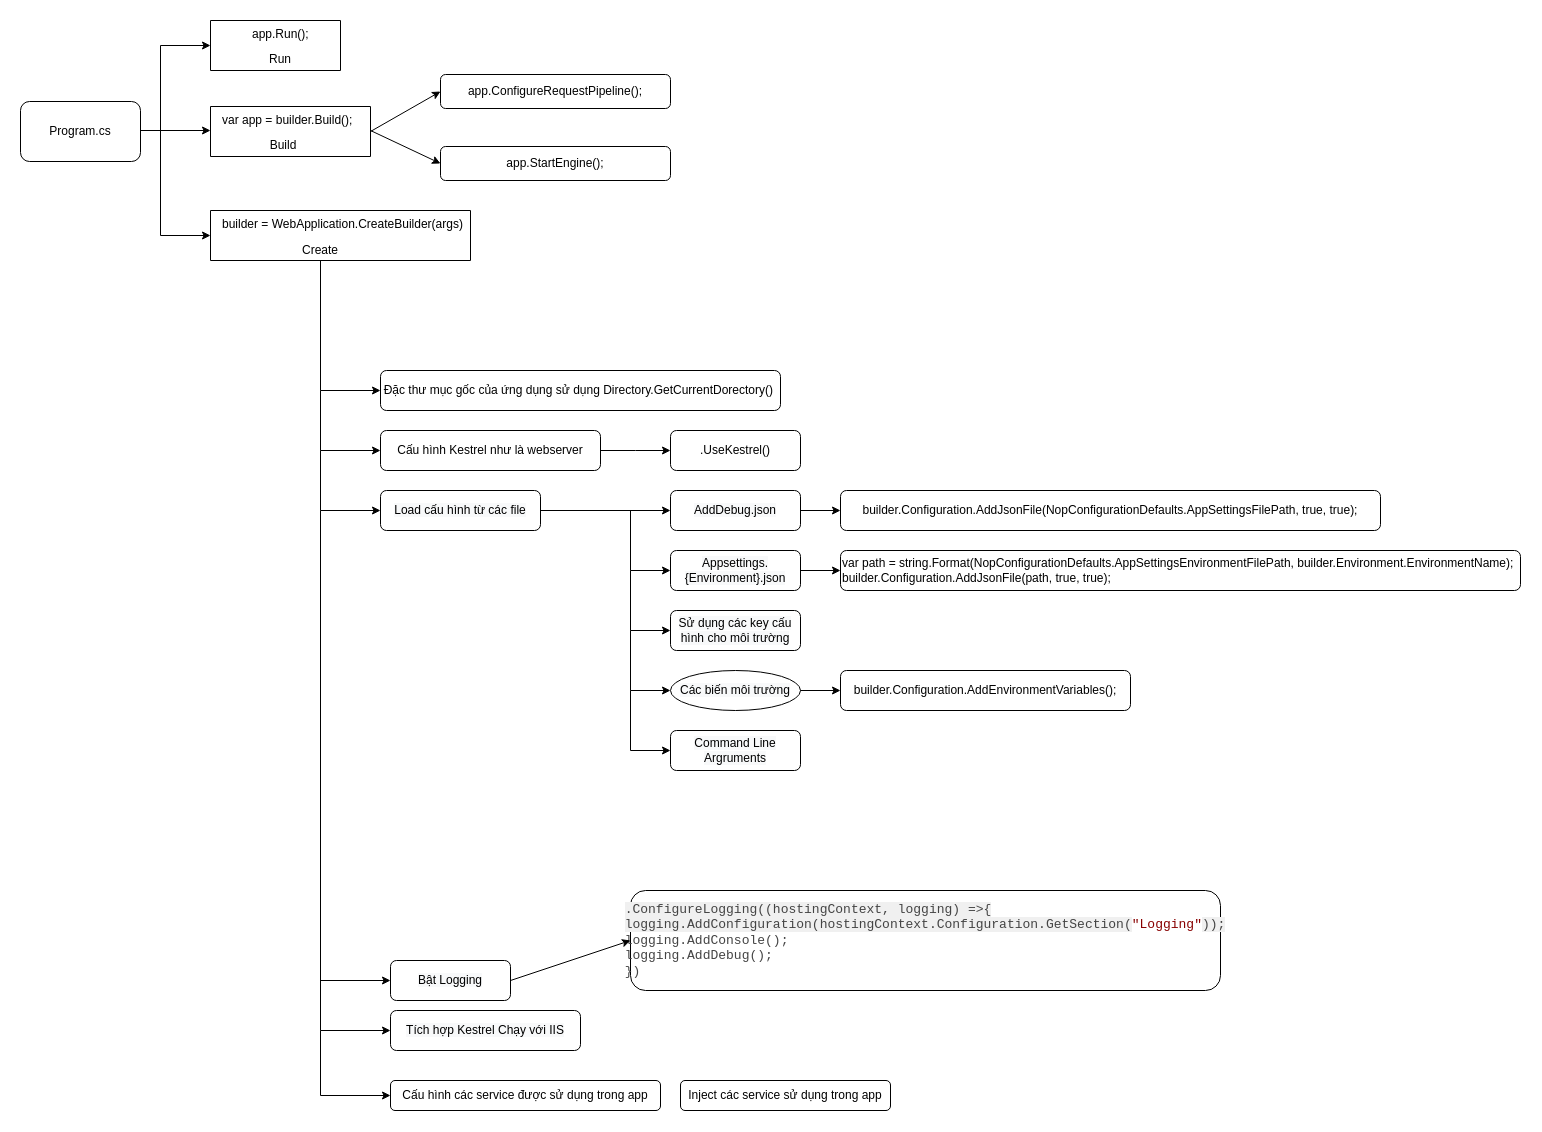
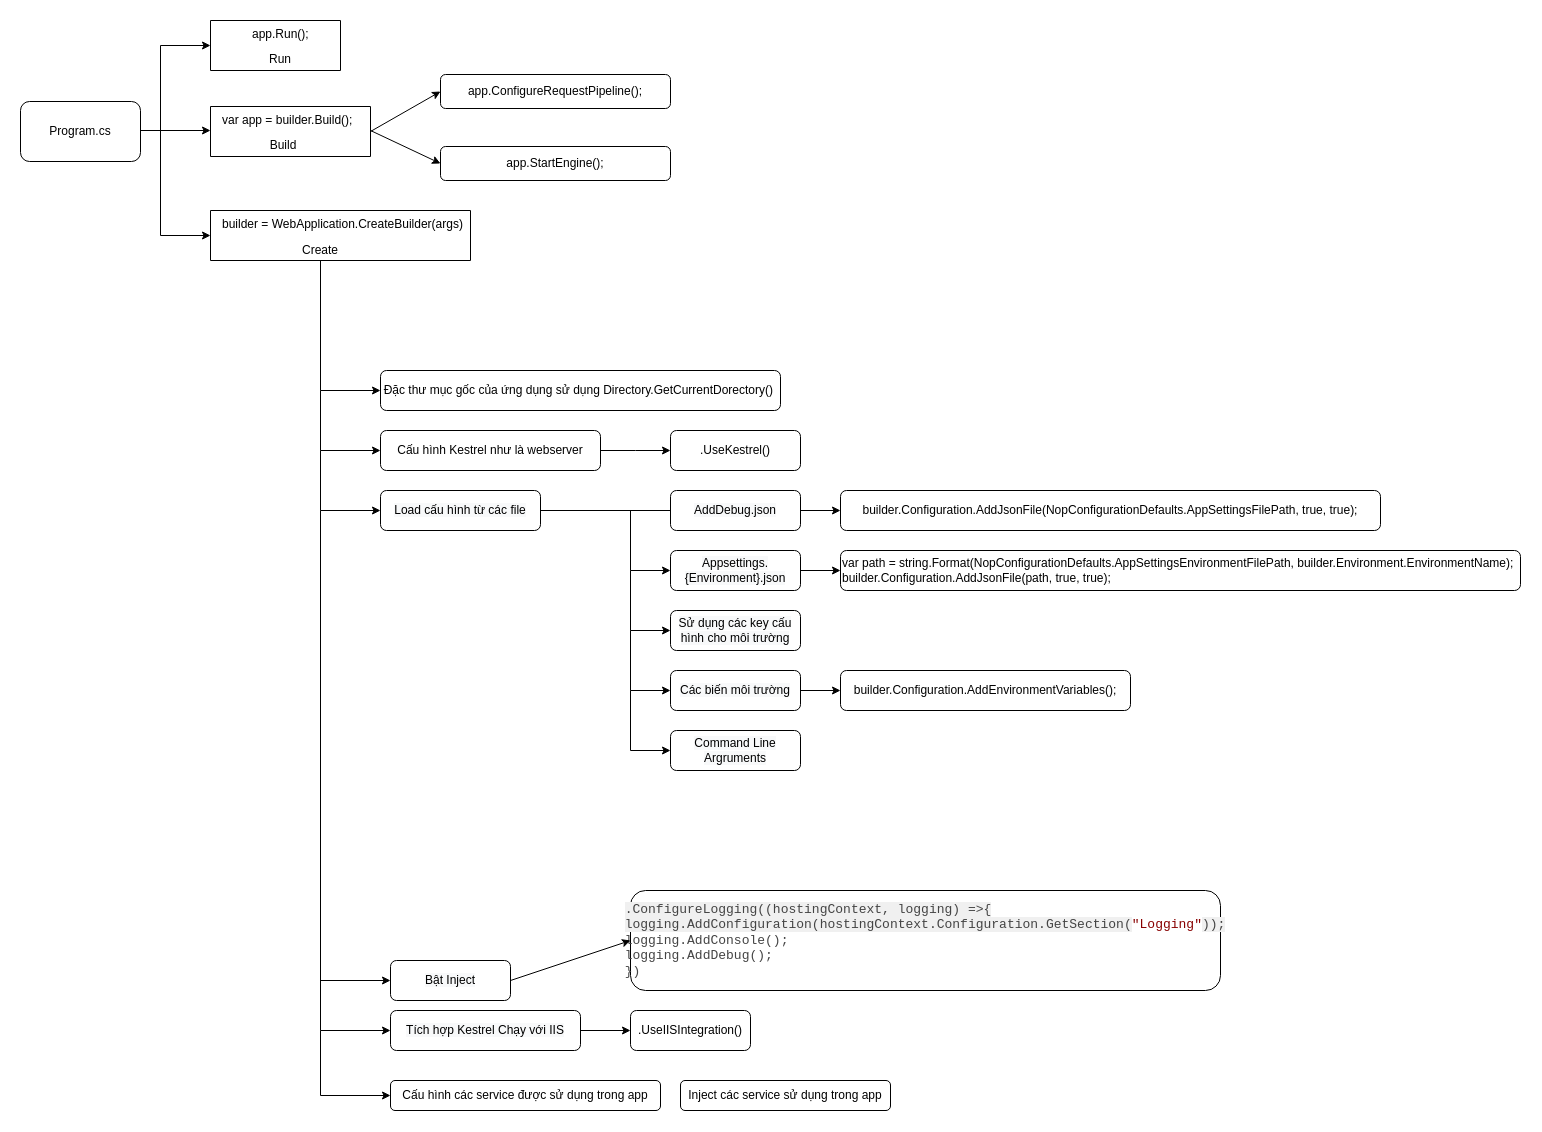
edge "Load cấu hình từ các file" -> "AddDebug.json": arrowhead classic -> none
node "Các biến môi trường": shape ellipse -> rounded rectangle
node "Bật Logging": label "Bật Logging" -> "Bật Inject"
edge "Tích hợp Kestrel Chạy với IIS" -> ".UseIISIntegration()": added
node ".UseIISIntegration()": added
